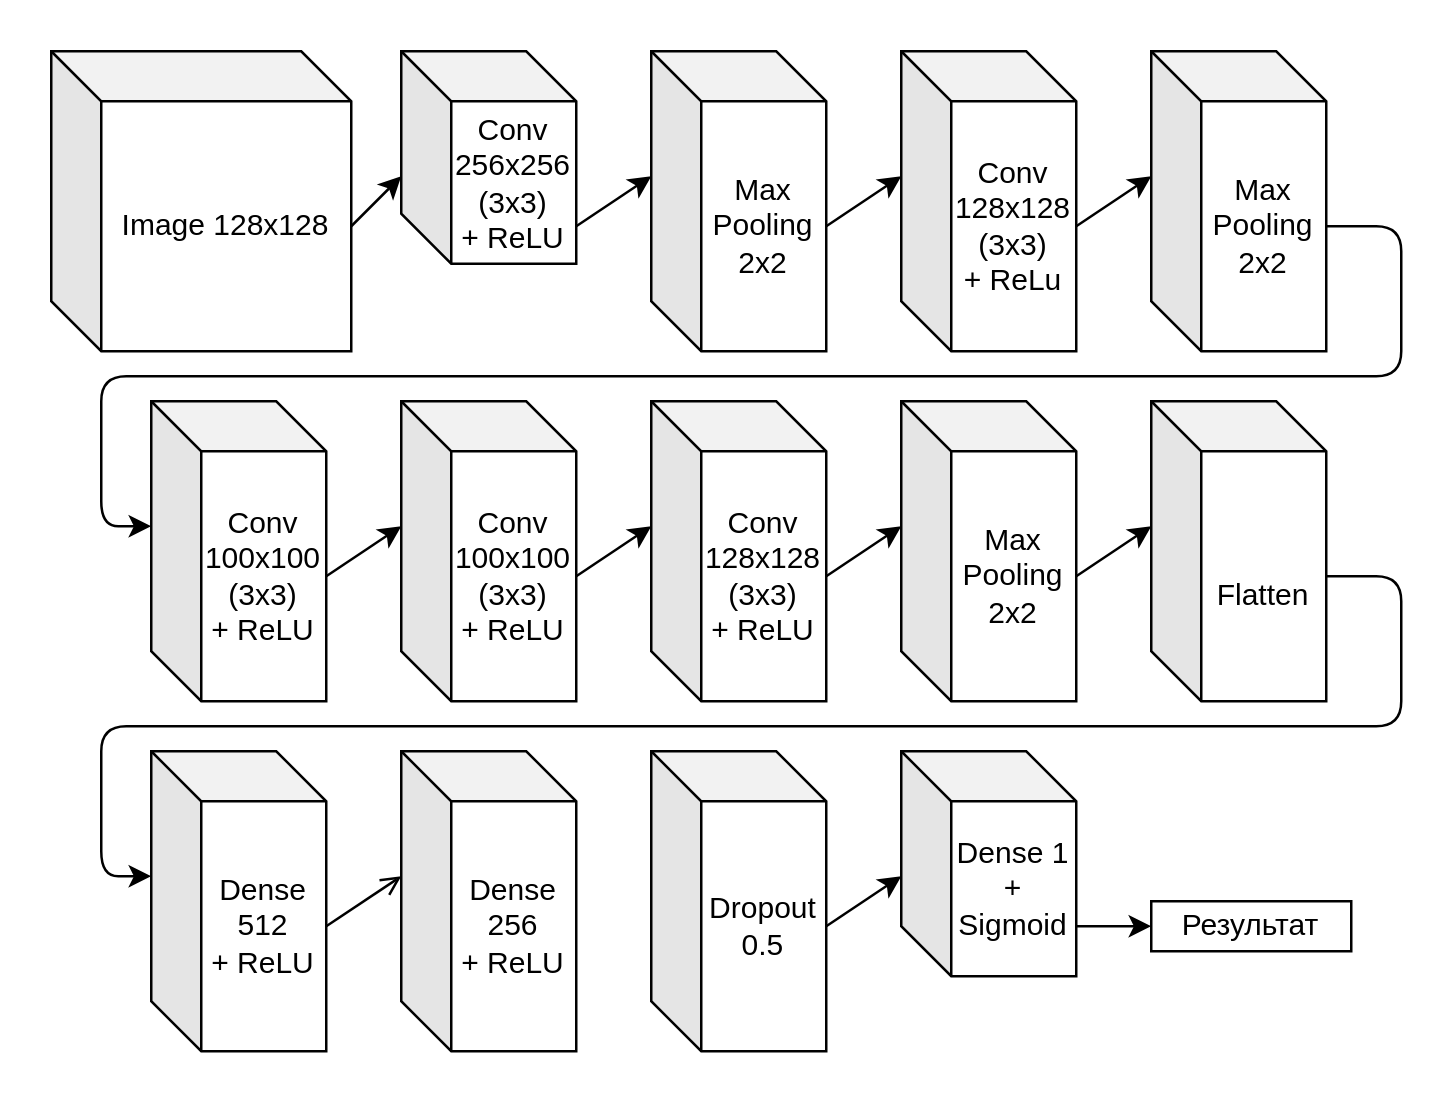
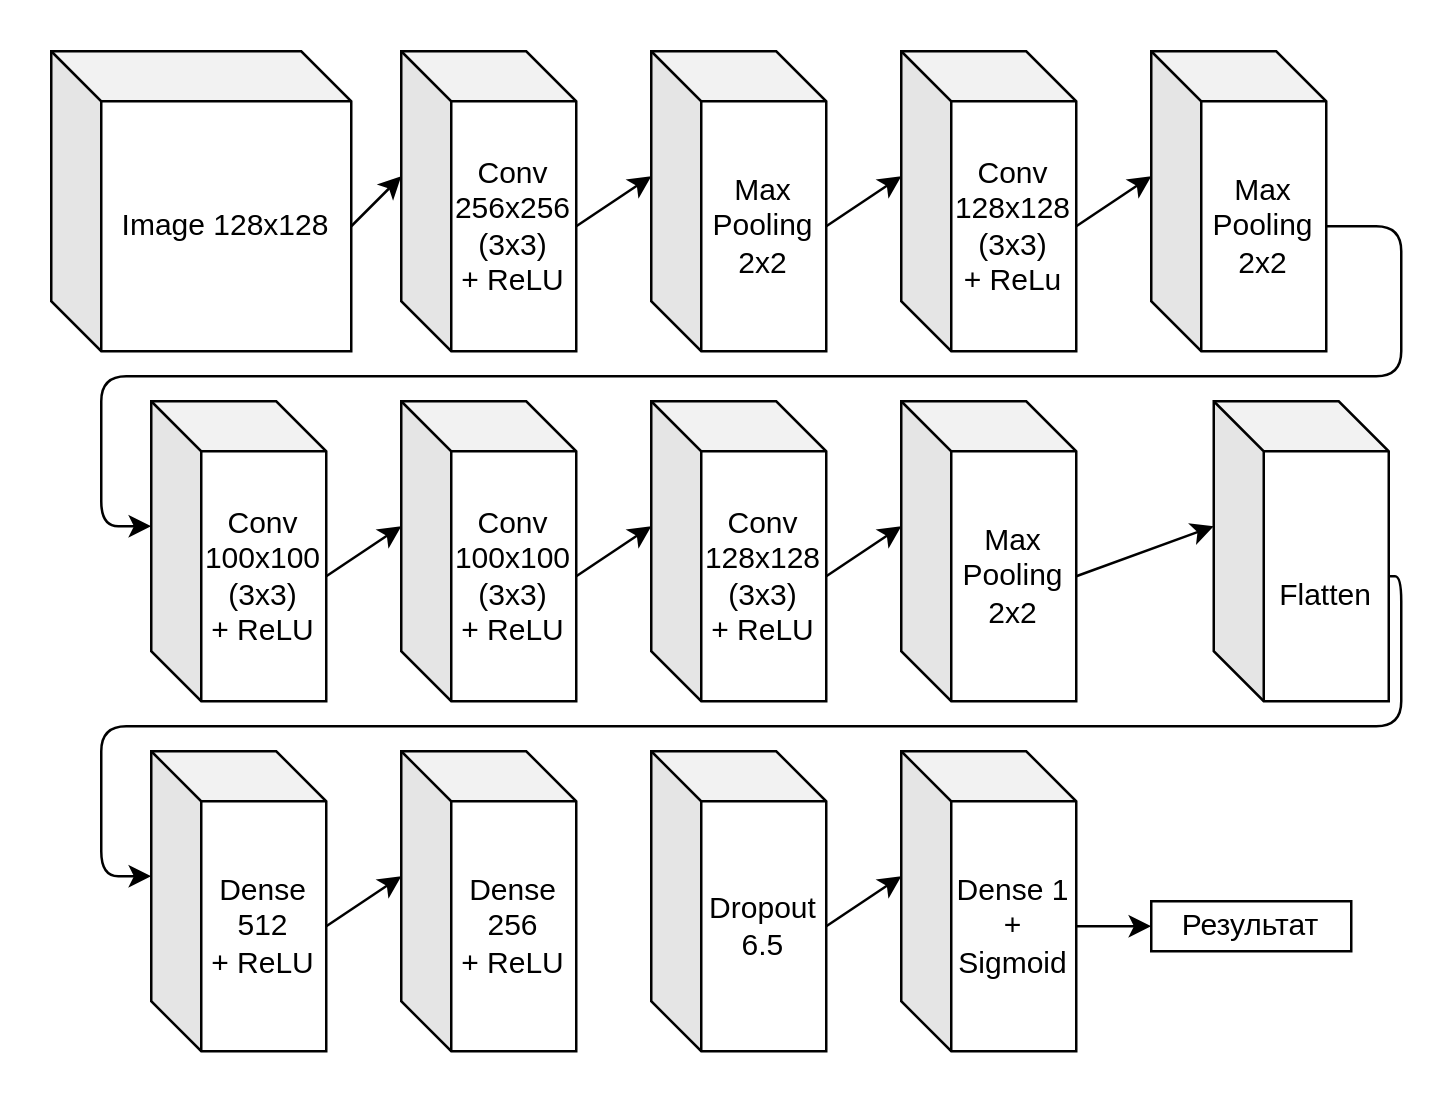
node "Conv 256x256 (3x3) + ReLU": size 175x213 -> 175x300
node "Flatten": moved (1239, 551) -> (1301, 551)
node "Dense 1 + Sigmoid": size 175x225 -> 175x300
edge "Dense 512 + ReLU" -> "Dense 256 + ReLU": arrowhead open -> classic
node "Dropout 0.5": label "Dropout 0.5" -> "Dropout 6.5"
